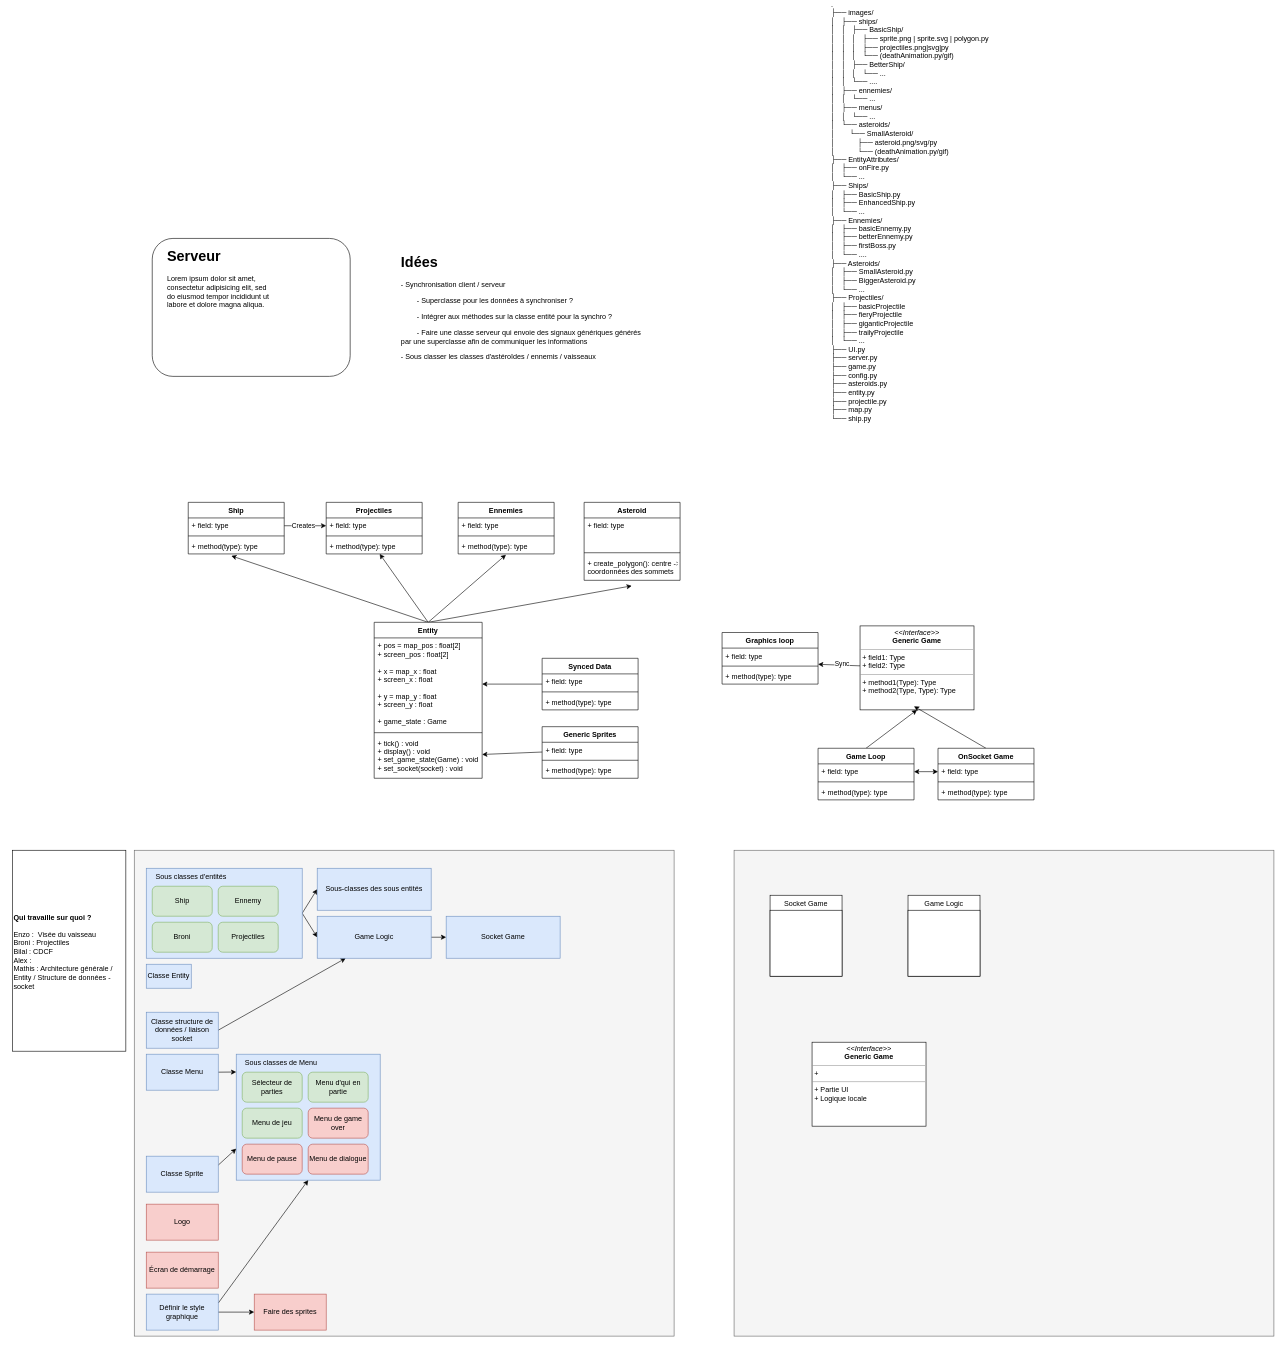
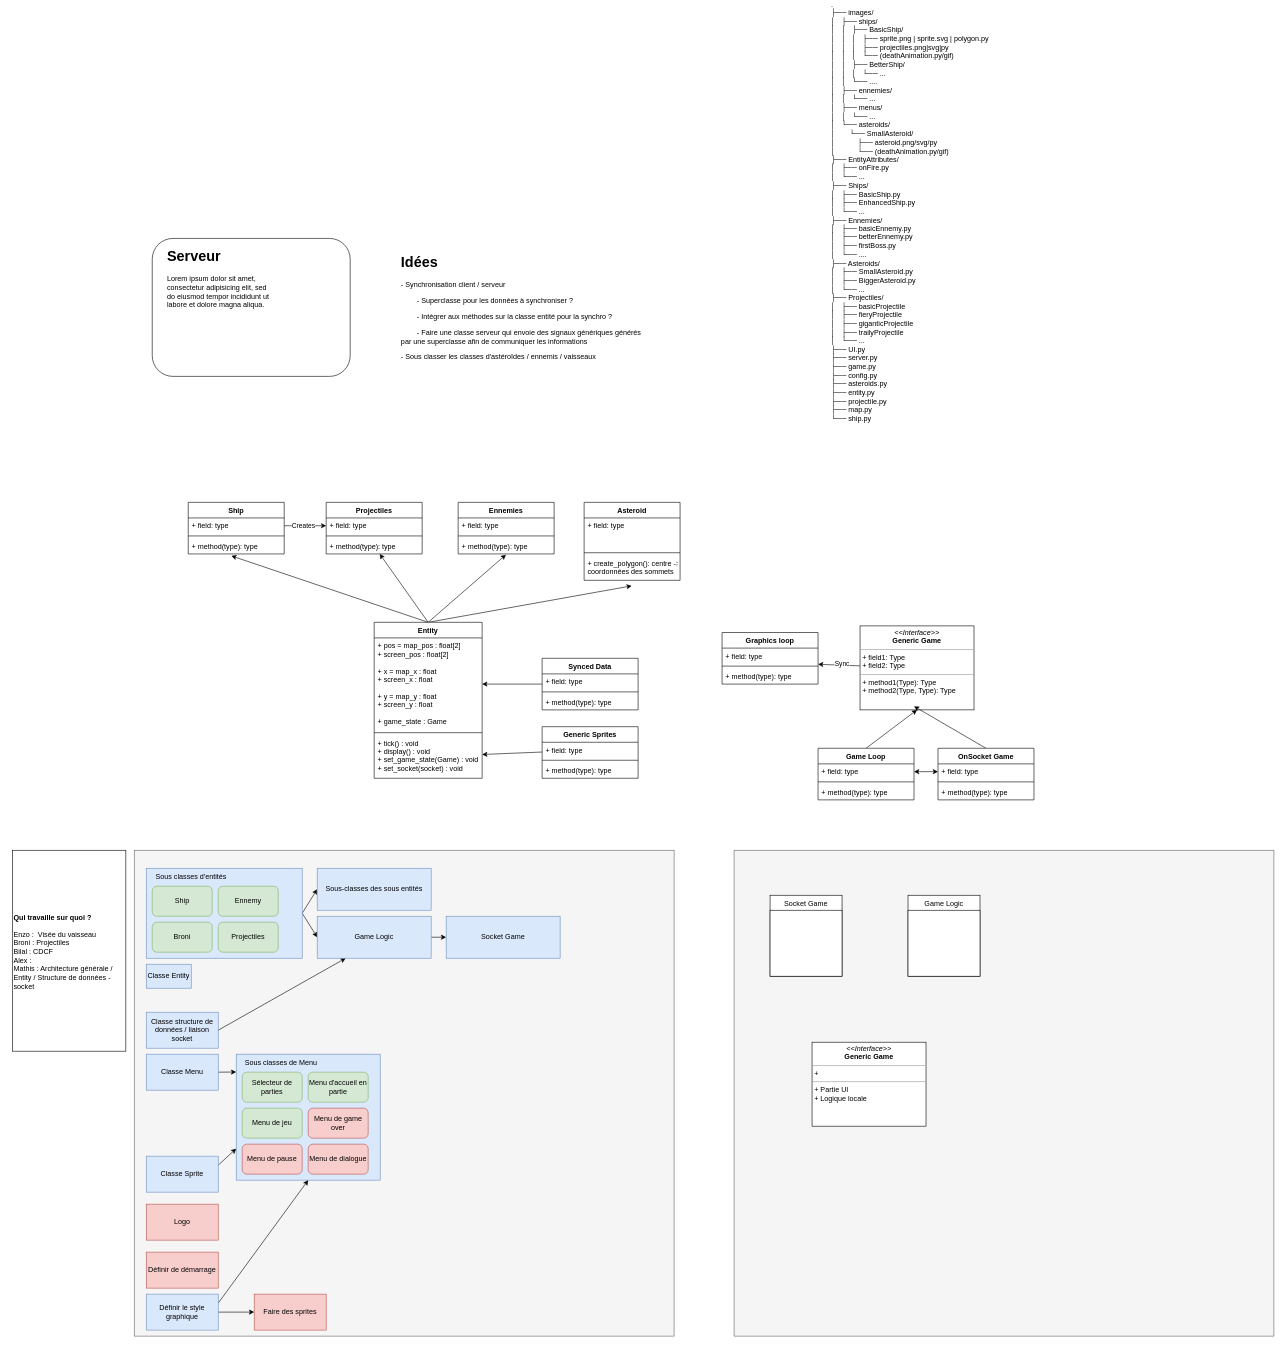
node "Menu d'qui en partie": label "Menu d'qui en partie" -> "Menu d'accueil en partie"
node "Écran de démarrage": label "Écran de démarrage" -> "Définir de démarrage"
